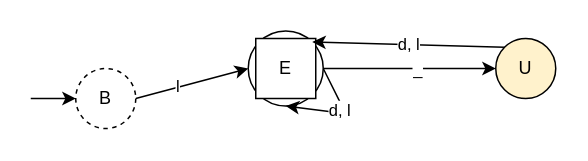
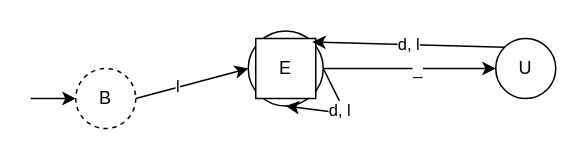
node "U": fillcolor #fff2cc -> #ffffff
